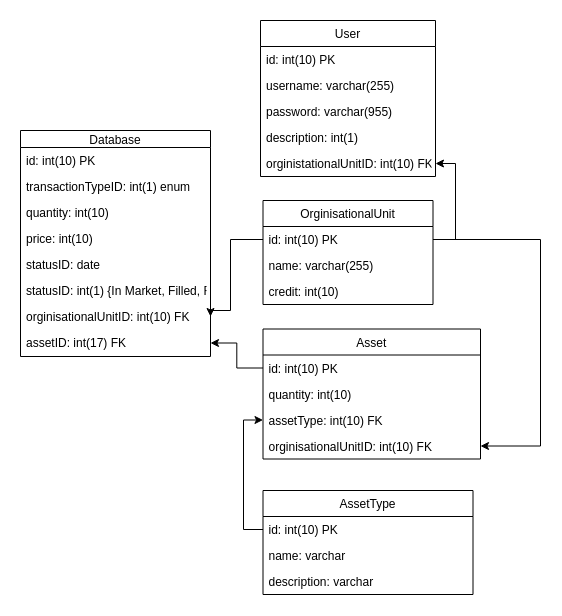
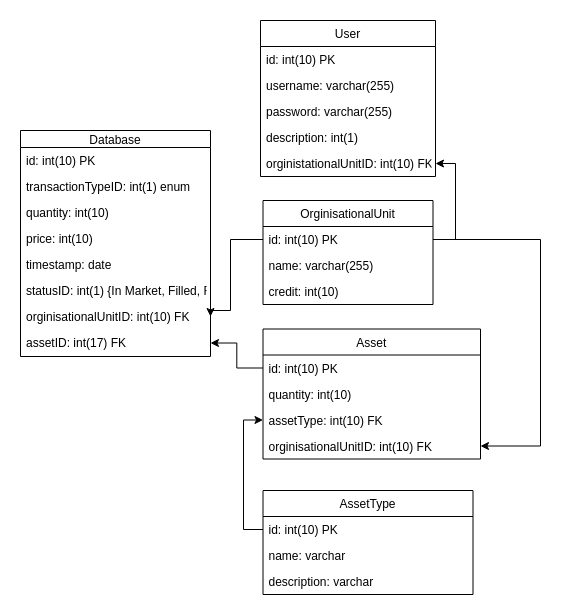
node "password: varchar(955)": label "password: varchar(955)" -> "password: varchar(255)"
node "statusID: date": label "statusID: date" -> "timestamp: date"
